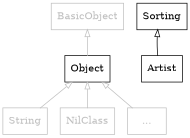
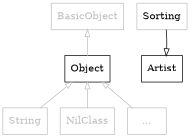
node "Sorting": color black -> gray75
edge "Artist" -> "Sorting": reversed
